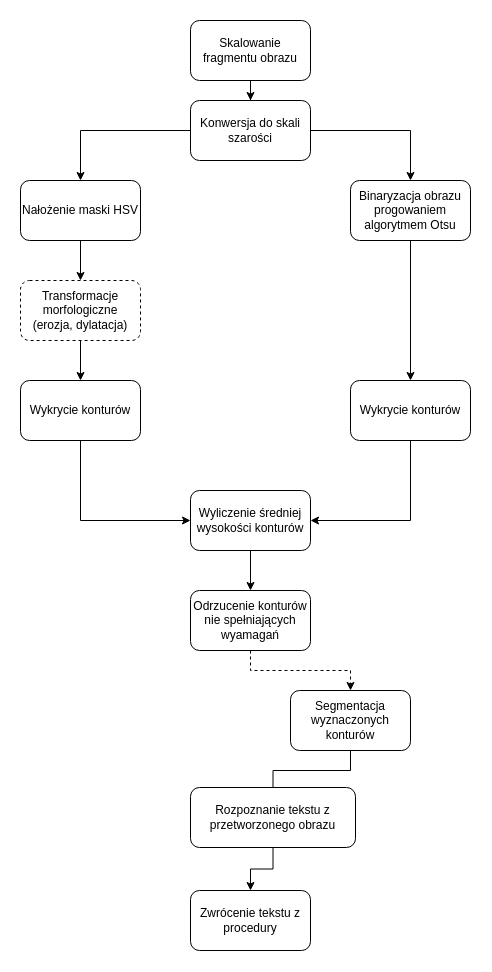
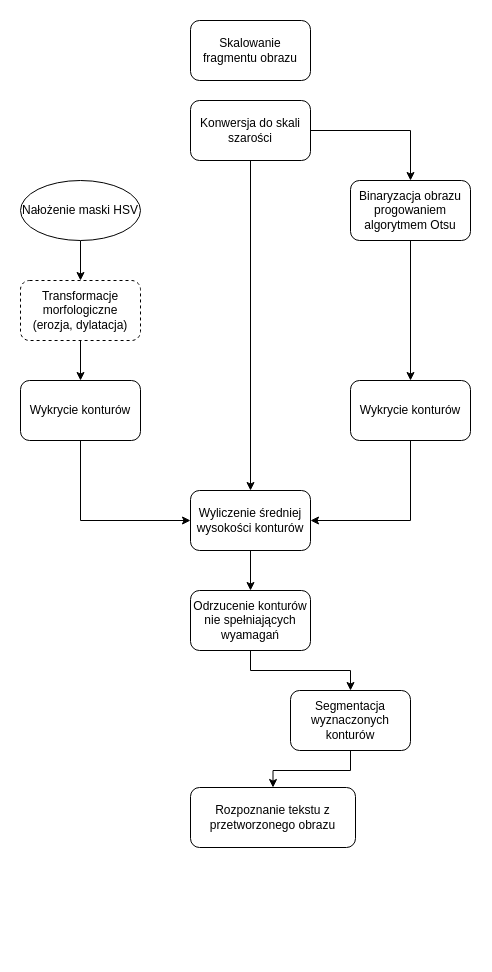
edge "Skalowanie fragmentu obrazu" -> "Konwersja do skali szarości": removed
edge "Konwersja do skali szarości" -> "Nałożenie maski HSV": now "Konwersja do skali szarości" -> "Wyliczenie średniej wysokości konturów"
node "Nałożenie maski HSV": shape rounded rectangle -> ellipse
edge "Odrzucenie konturów nie spełniających wyamagań" -> "Segmentacja wyznaczonych konturów": style dashed -> solid
edge "Segmentacja wyznaczonych konturów" -- "Rozpoznanie tekstu z przetworzonego obrazu": arrowhead none -> classic
edge "Rozpoznanie tekstu z przetworzonego obrazu" -> "Zwrócenie tekstu z procedury": removed
node "Zwrócenie tekstu z procedury": removed
